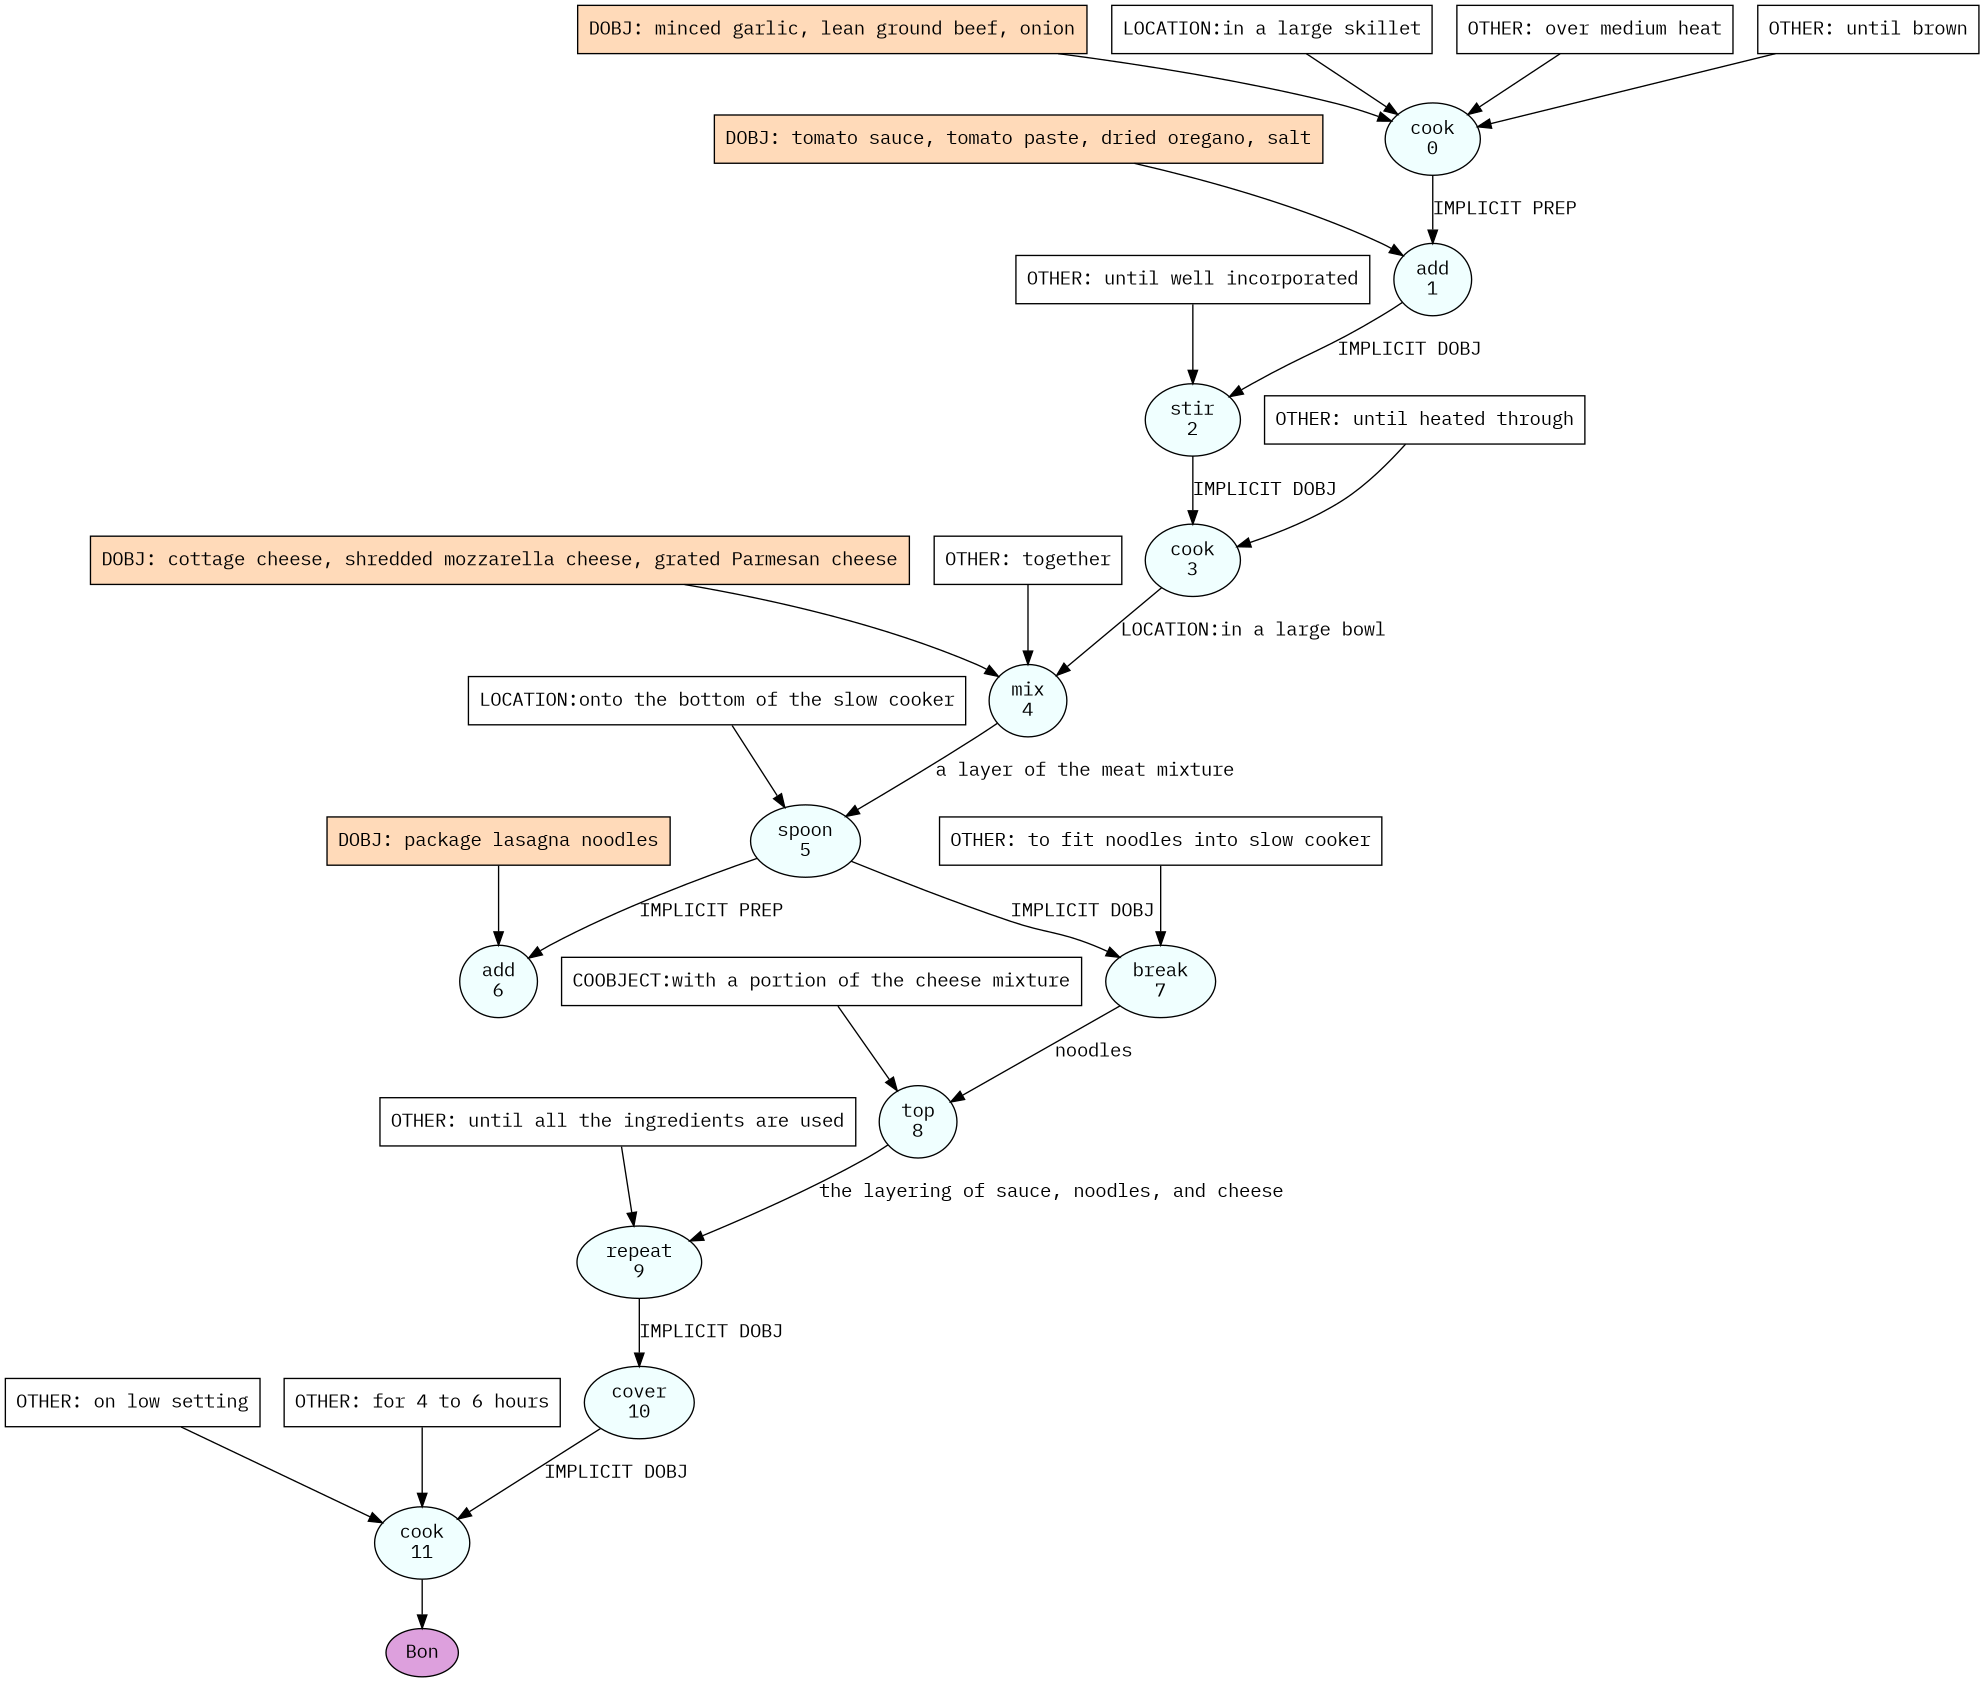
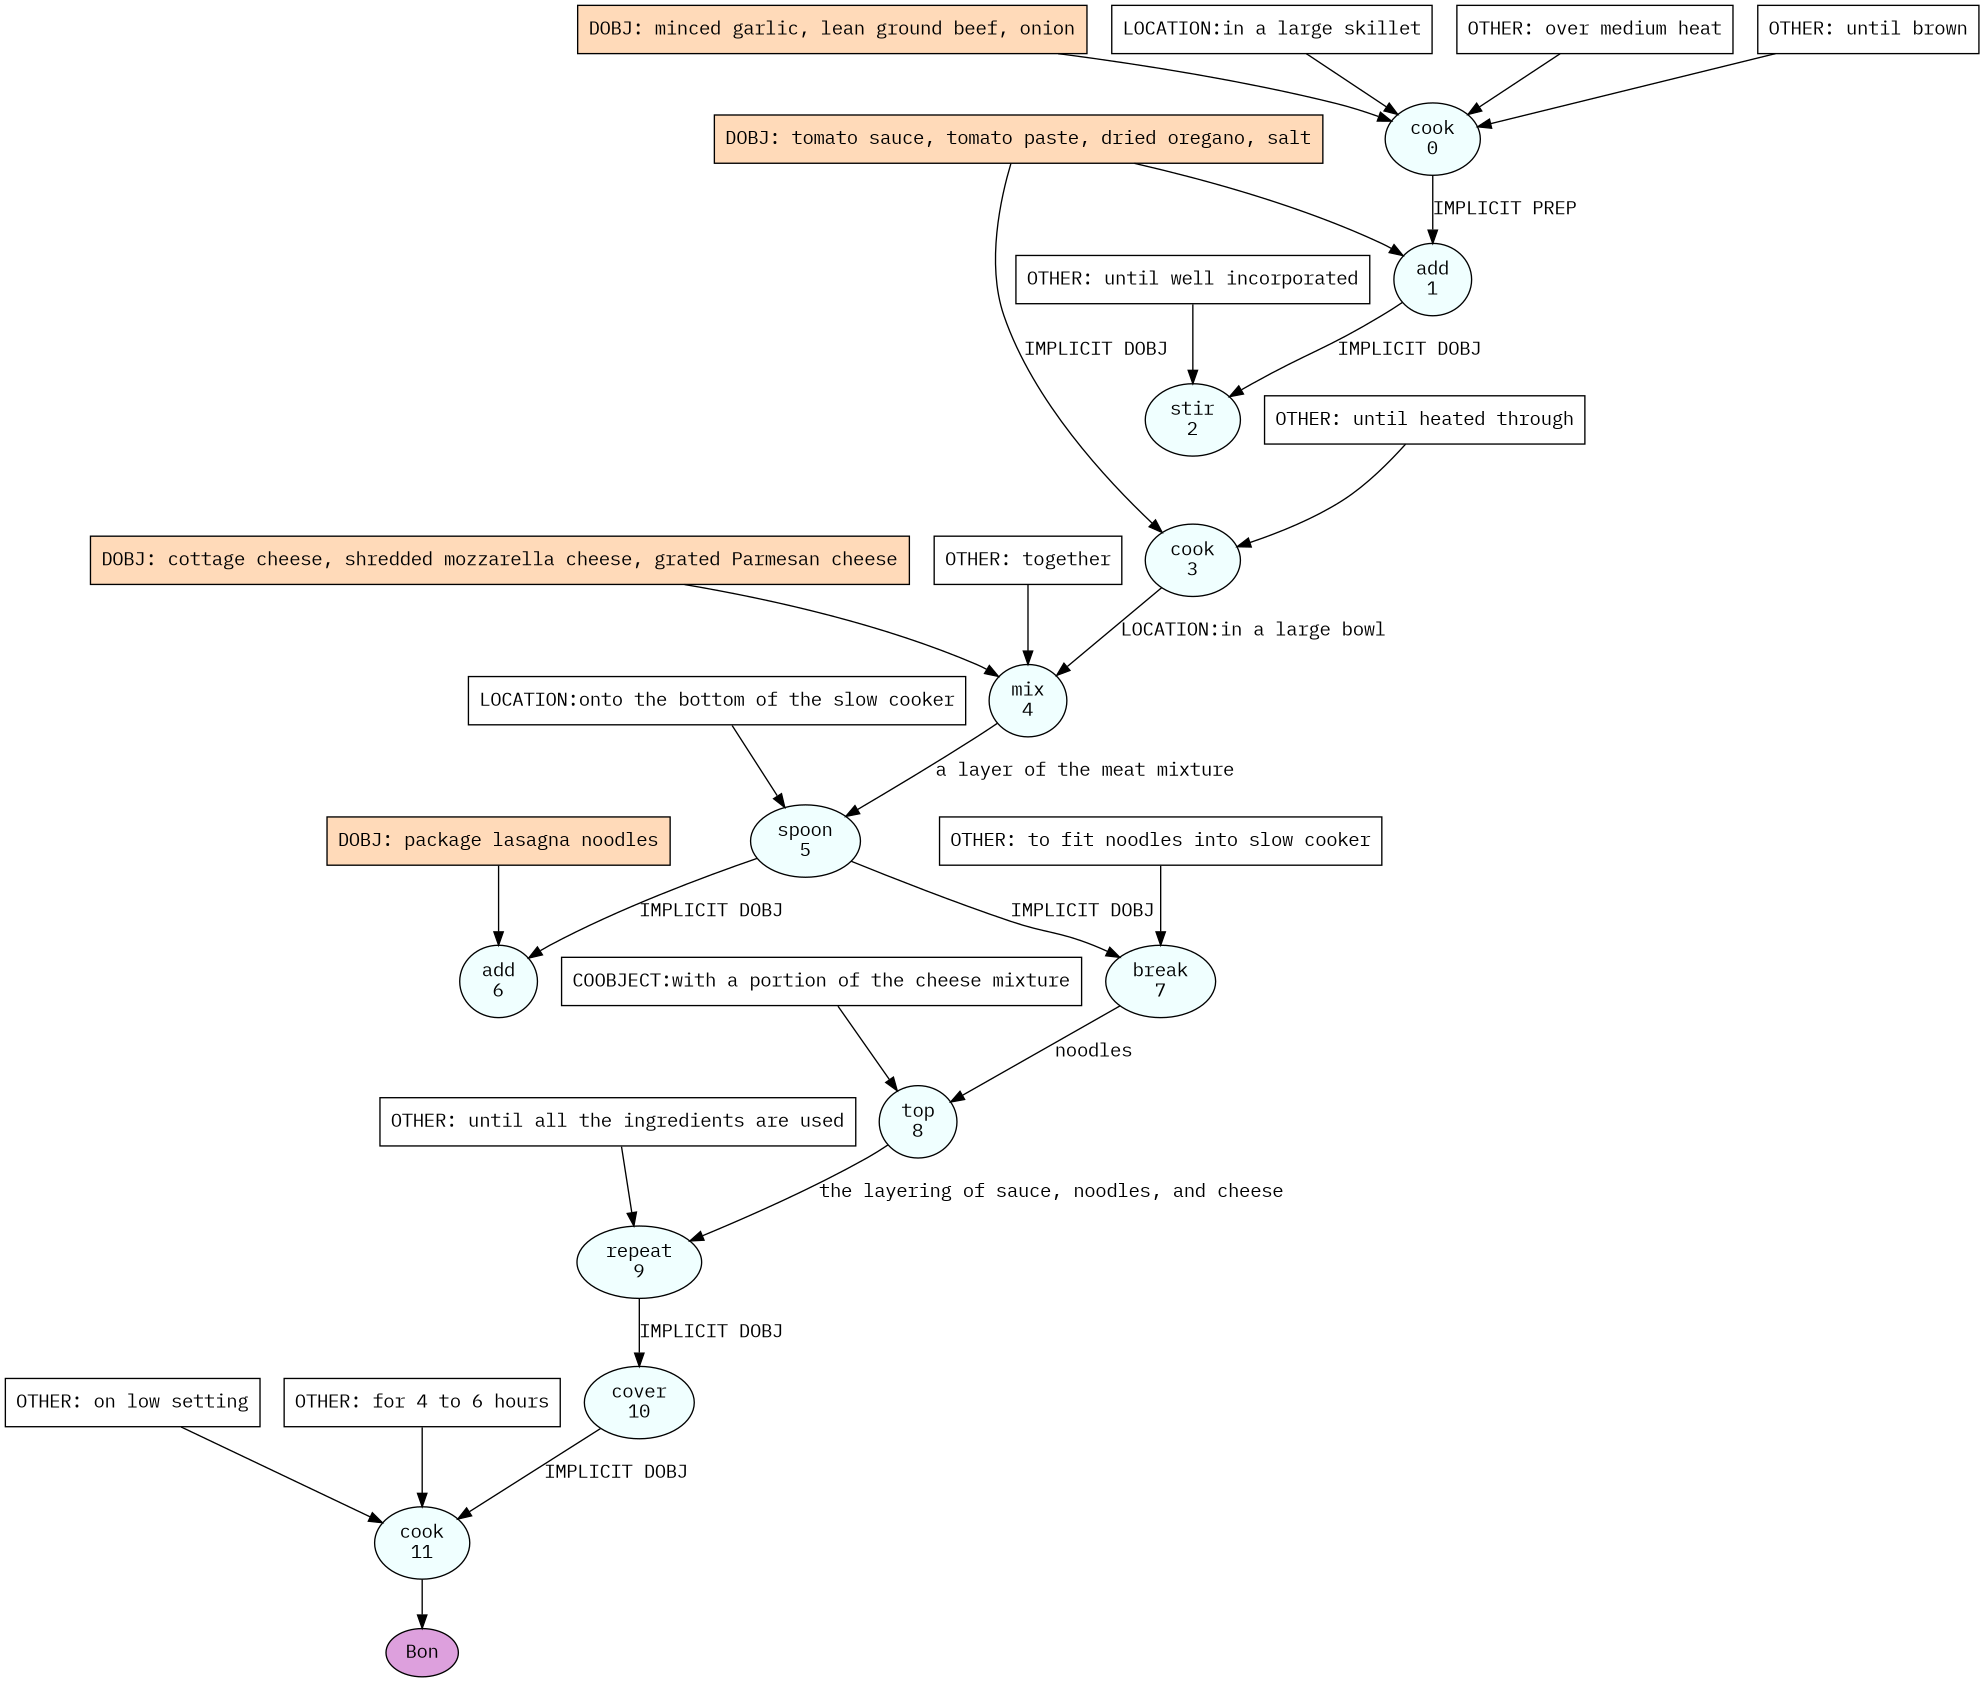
edge "stir 2" -> "cook 3": now "DOBJ: tomato sauce, tomato paste, dried oregano, salt" -> "cook 3"
edge "spoon 5" -> "add 6": label "IMPLICIT PREP" -> "IMPLICIT DOBJ"
